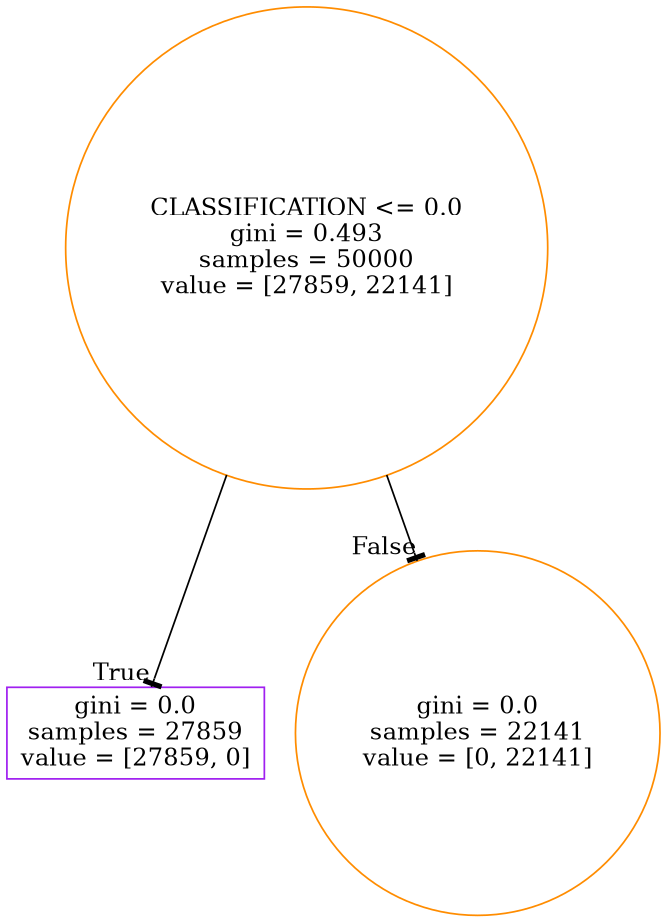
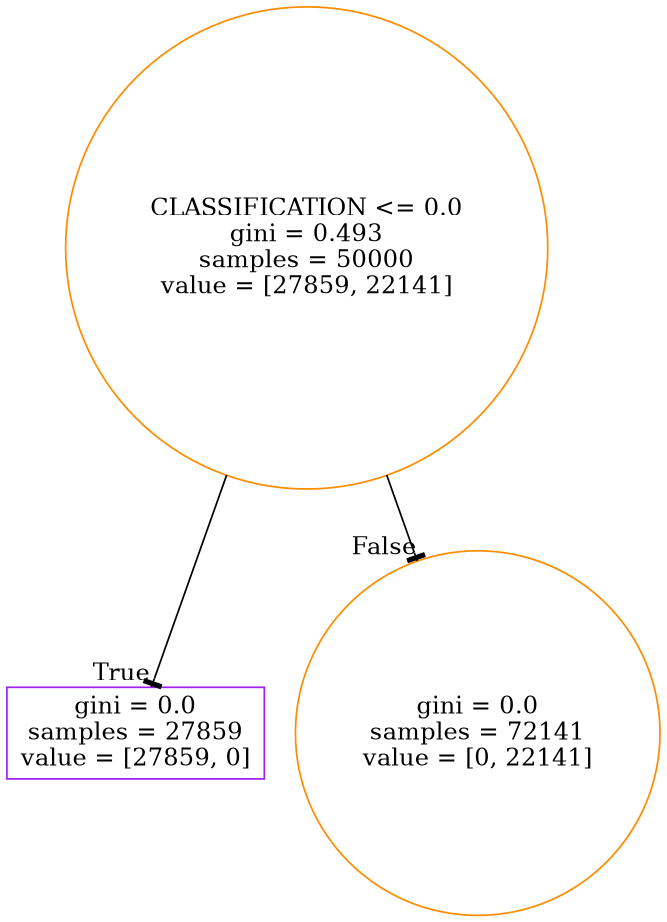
node "gini = 0.0 samples = 22141 value = [0, 22141]": label "gini = 0.0 samples = 22141 value = [0, 22141]" -> "gini = 0.0 samples = 72141 value = [0, 22141]"
